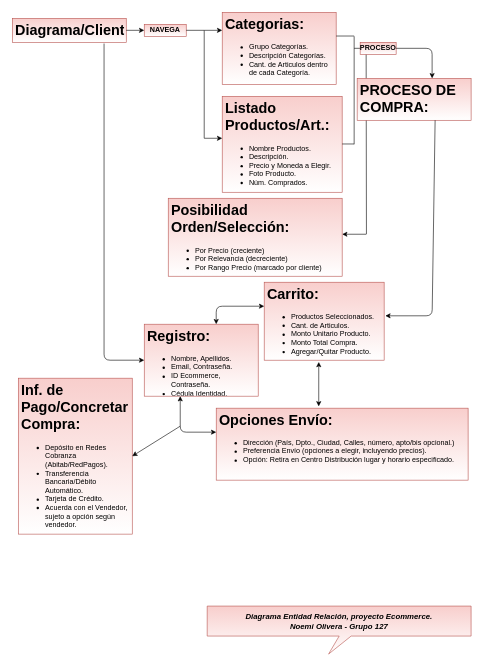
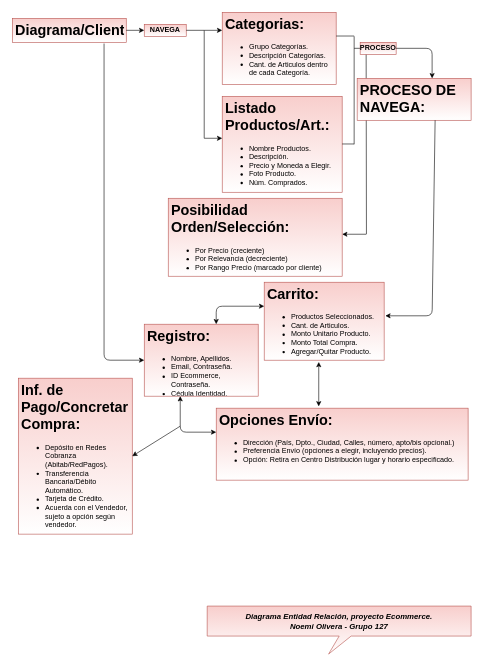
node "PROCESO DE COMPRA:": label "PROCESO DE COMPRA:" -> "PROCESO DE NAVEGA:"
